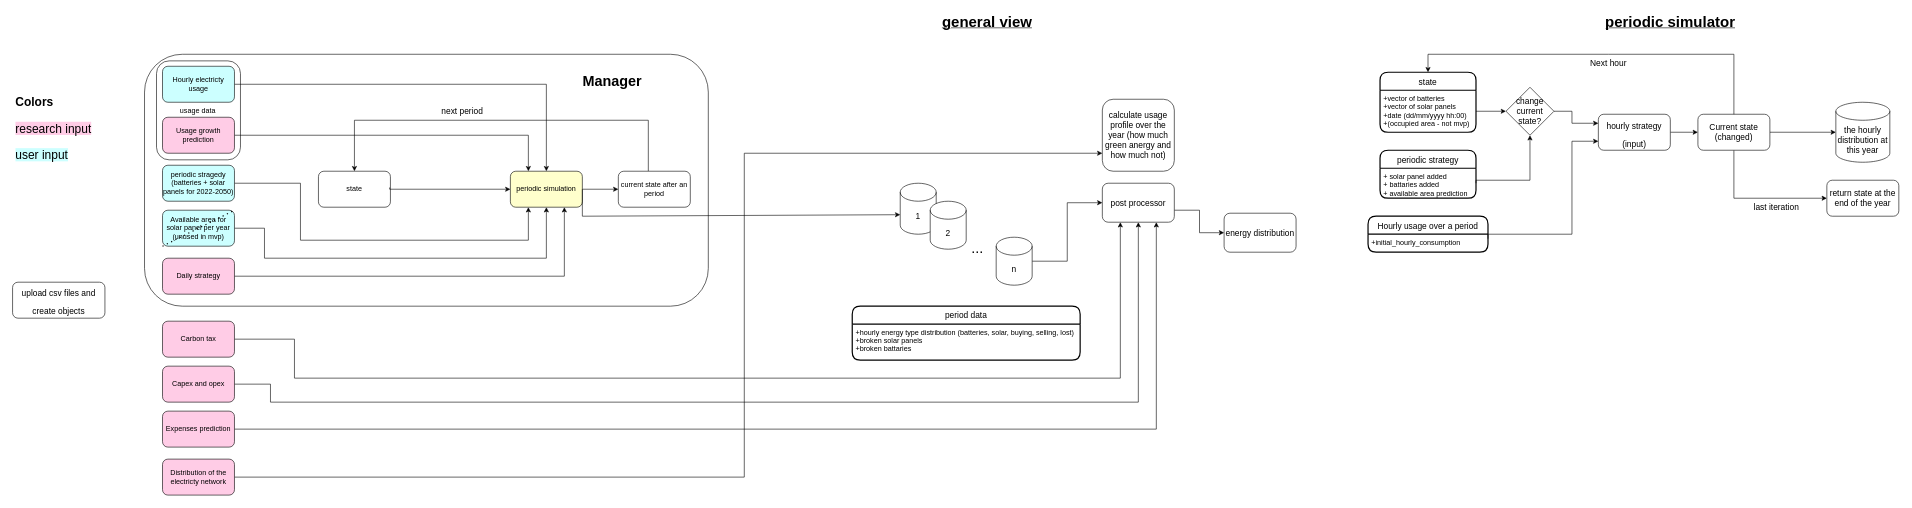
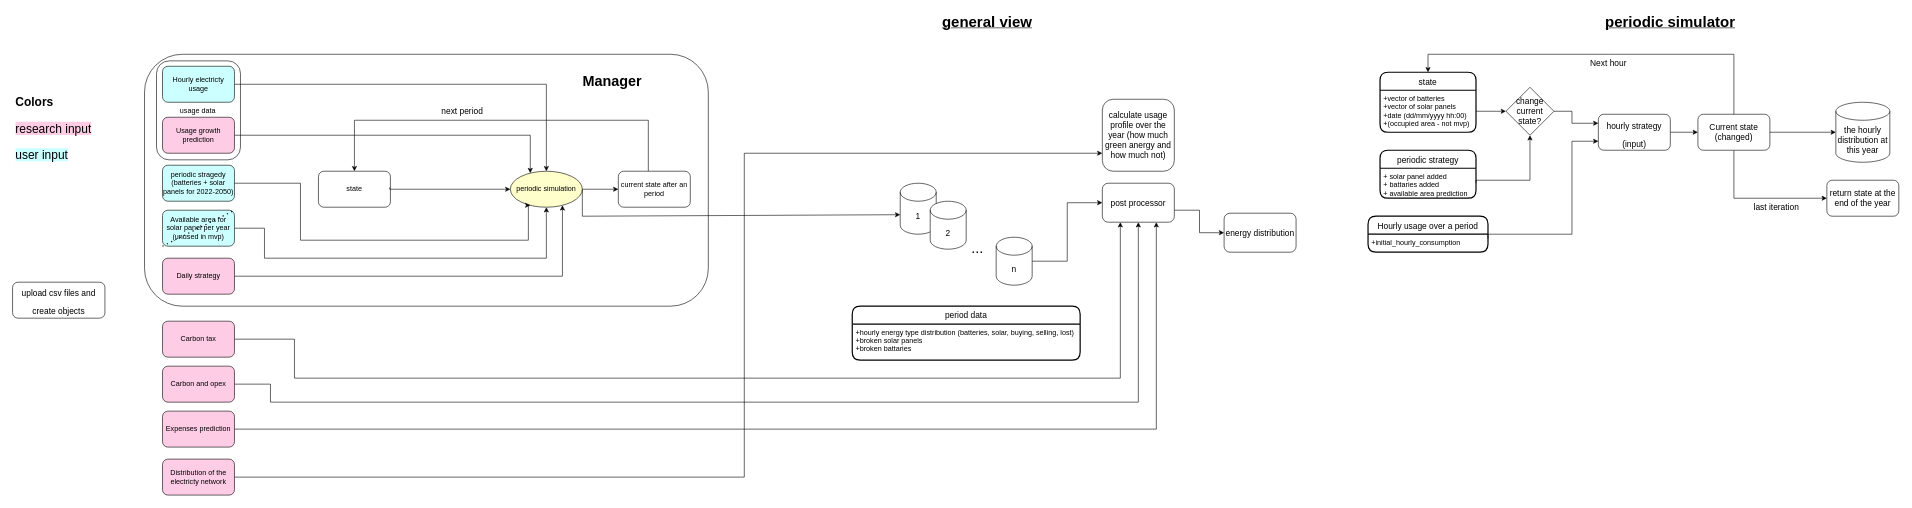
node "periodic simulation": shape rounded rectangle -> ellipse
node "Capex and opex": label "Capex and opex" -> "Carbon and opex"
